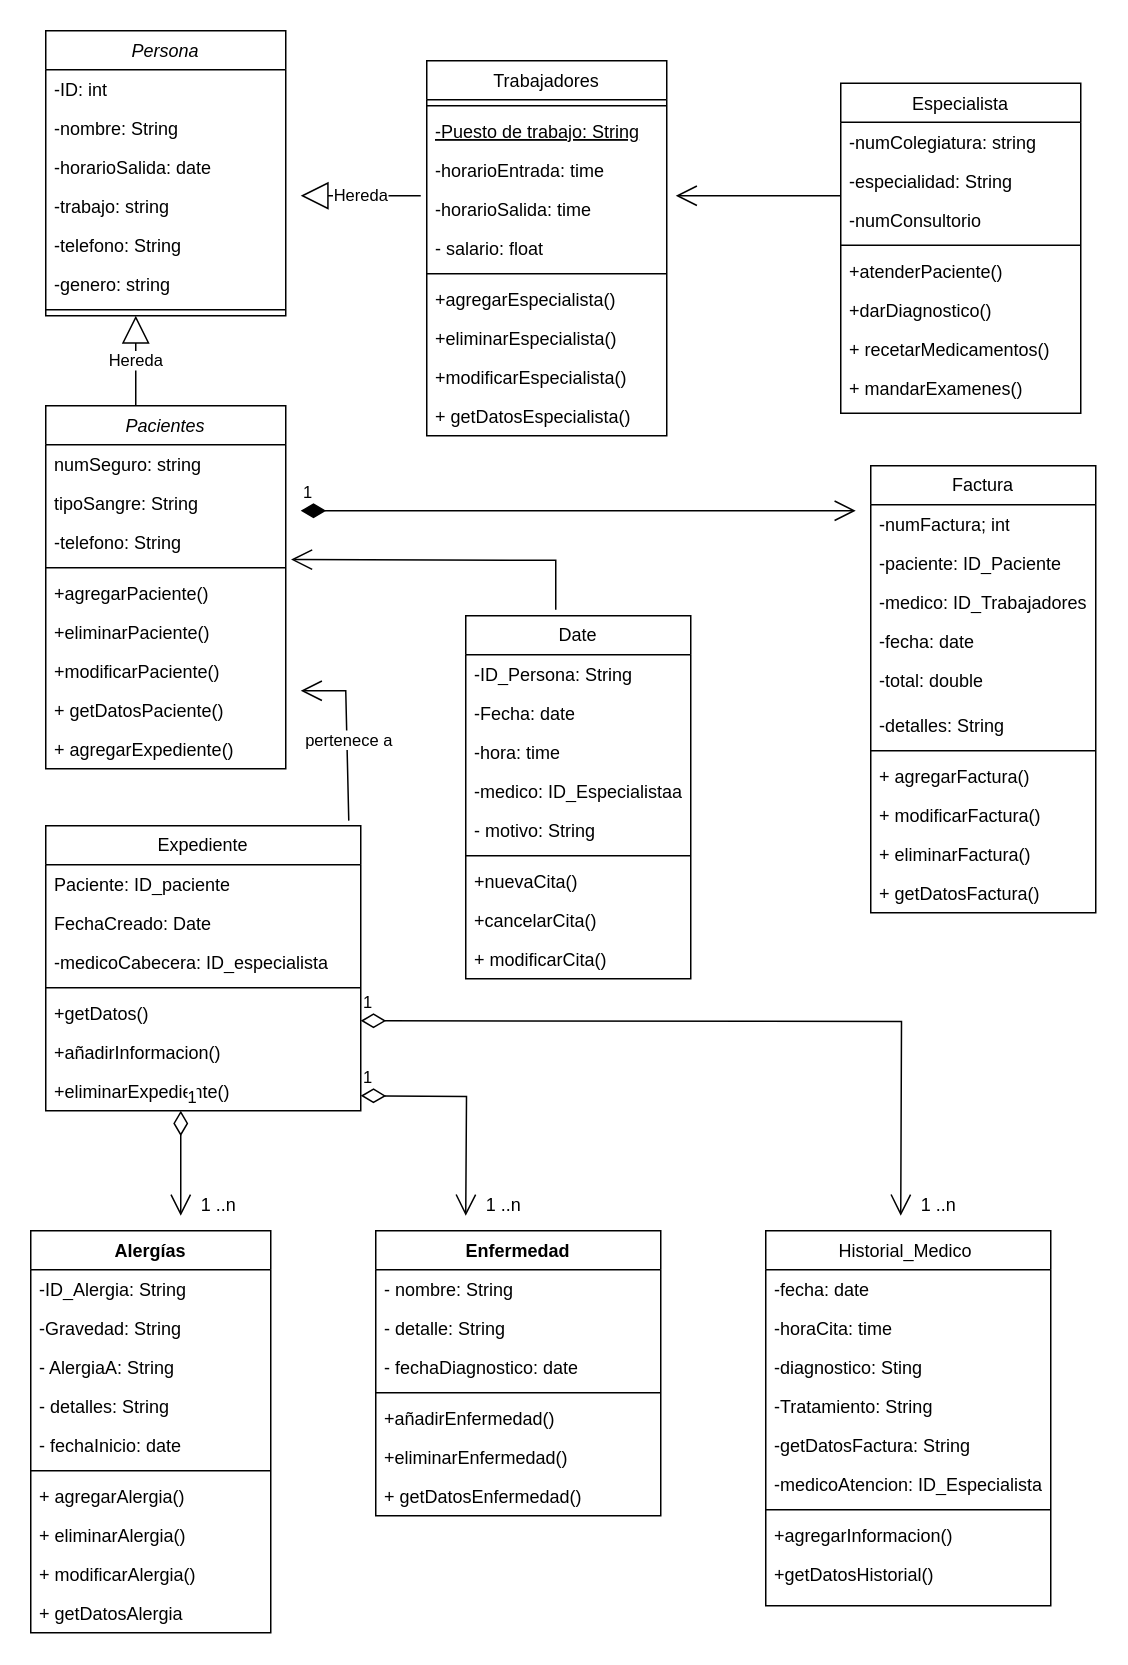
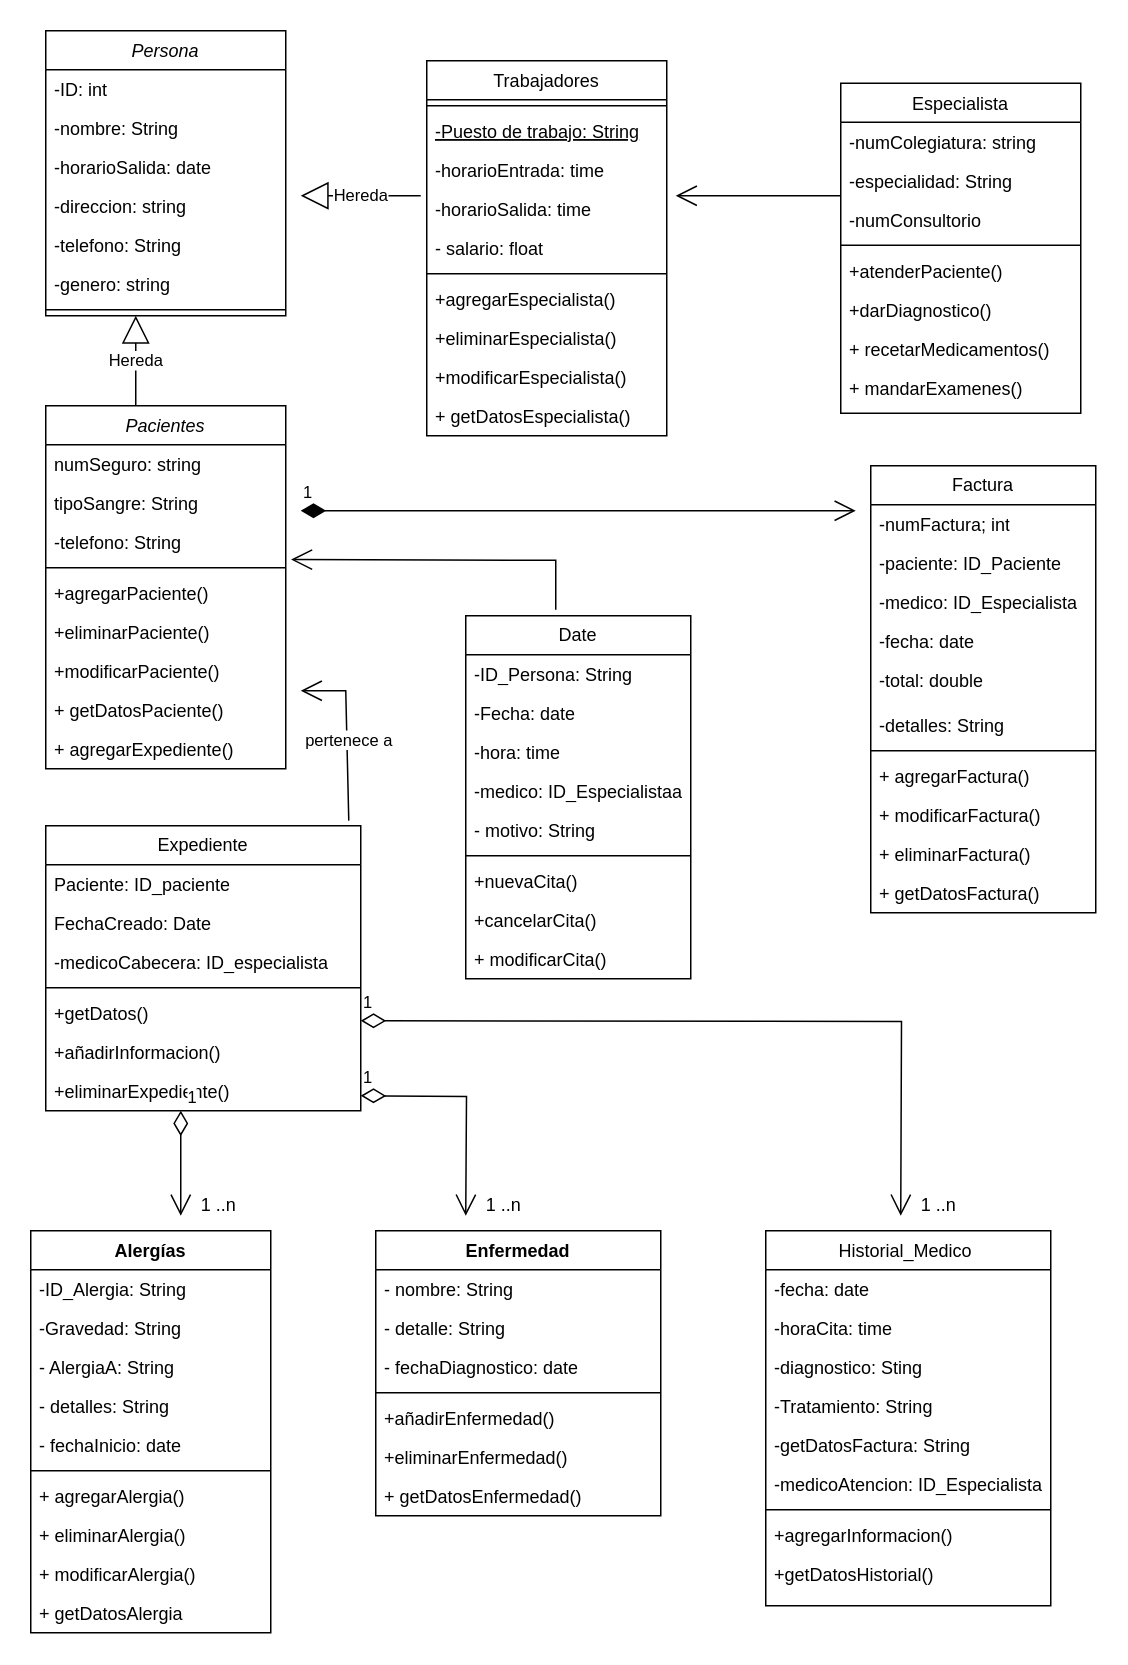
node "-trabajo: string": label "-trabajo: string" -> "-direccion: string"
node "-medico: ID_Trabajadores": label "-medico: ID_Trabajadores" -> "-medico: ID_Especialista"
